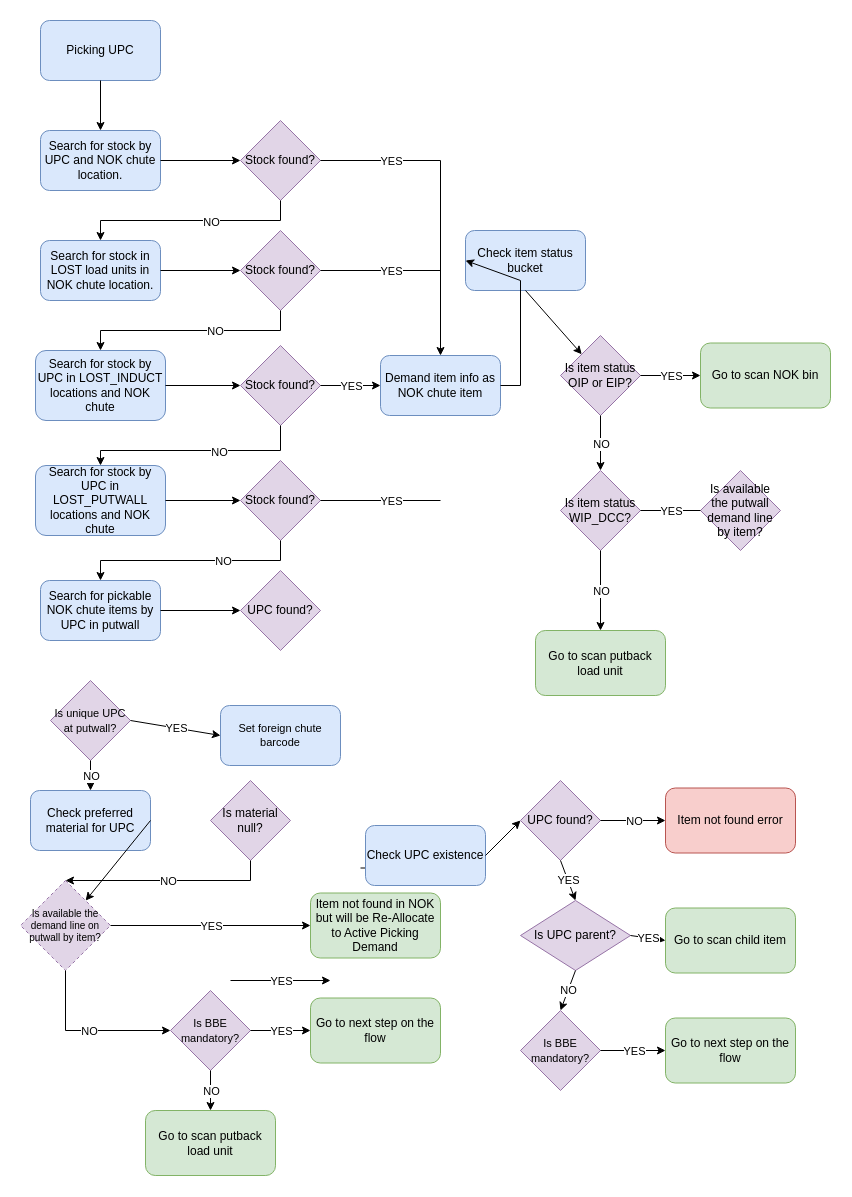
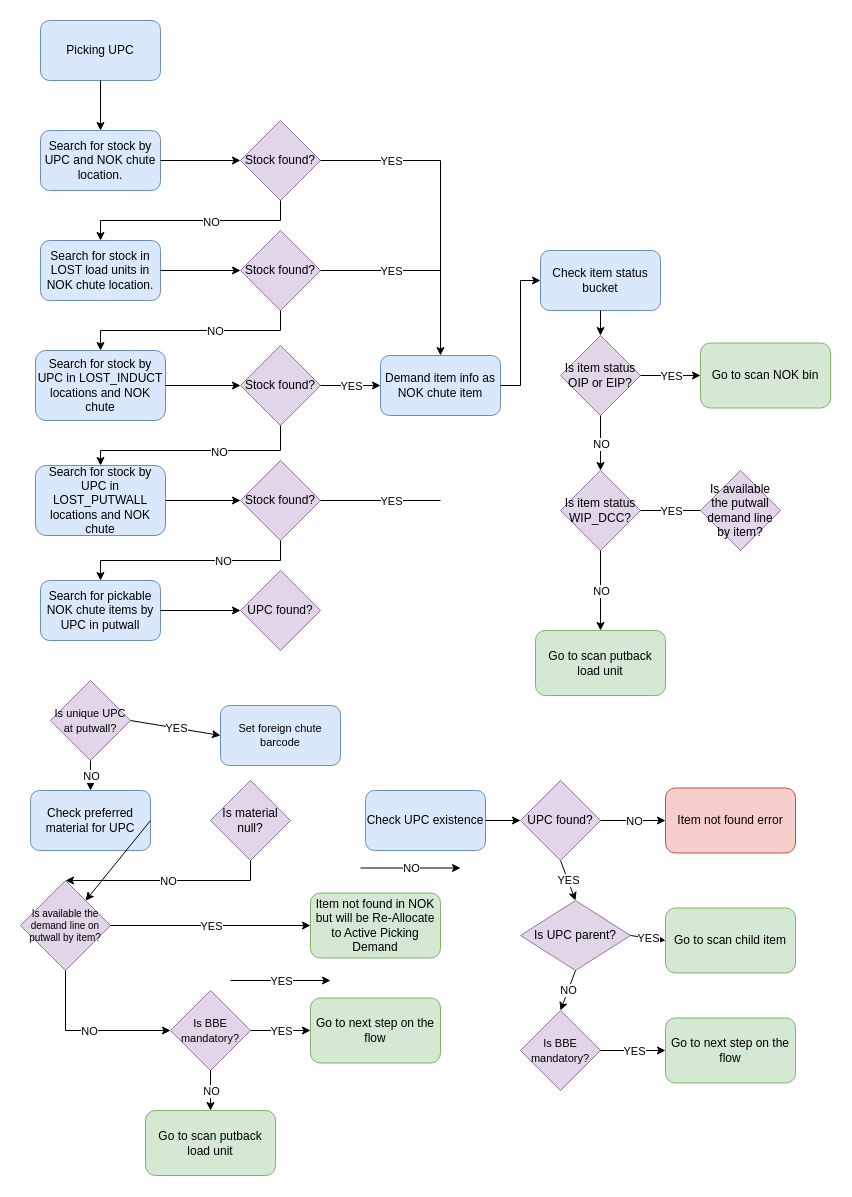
node "Check item status bucket": moved (526, 261) -> (601, 281)
node "Check UPC existence": moved (426, 856) -> (426, 821)
node "Is available the demand line on putwall by item?": style dashed -> solid
